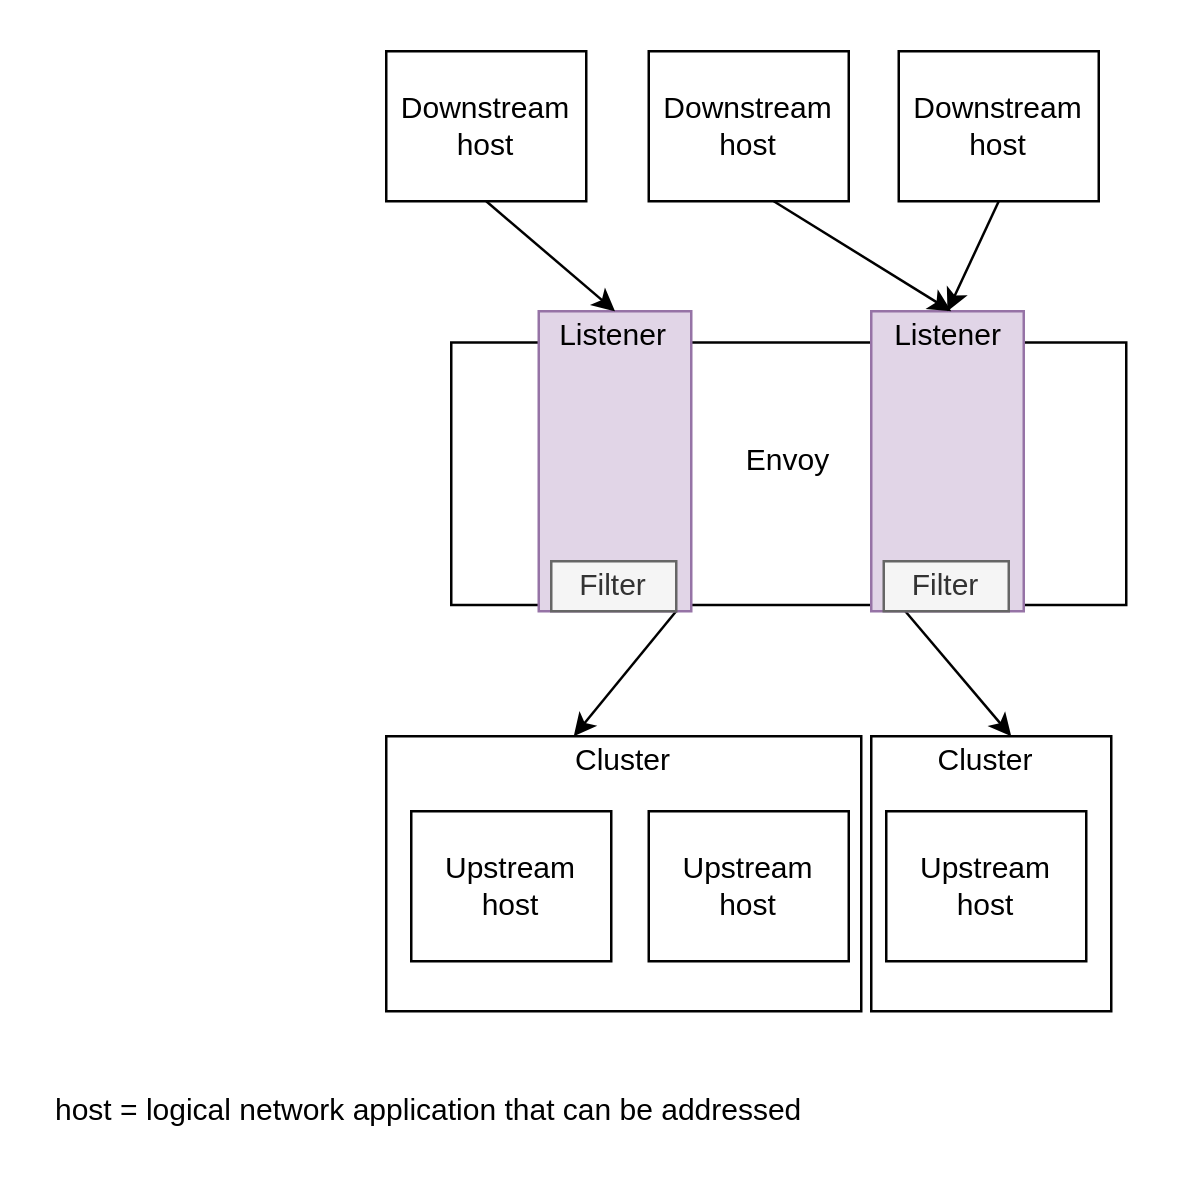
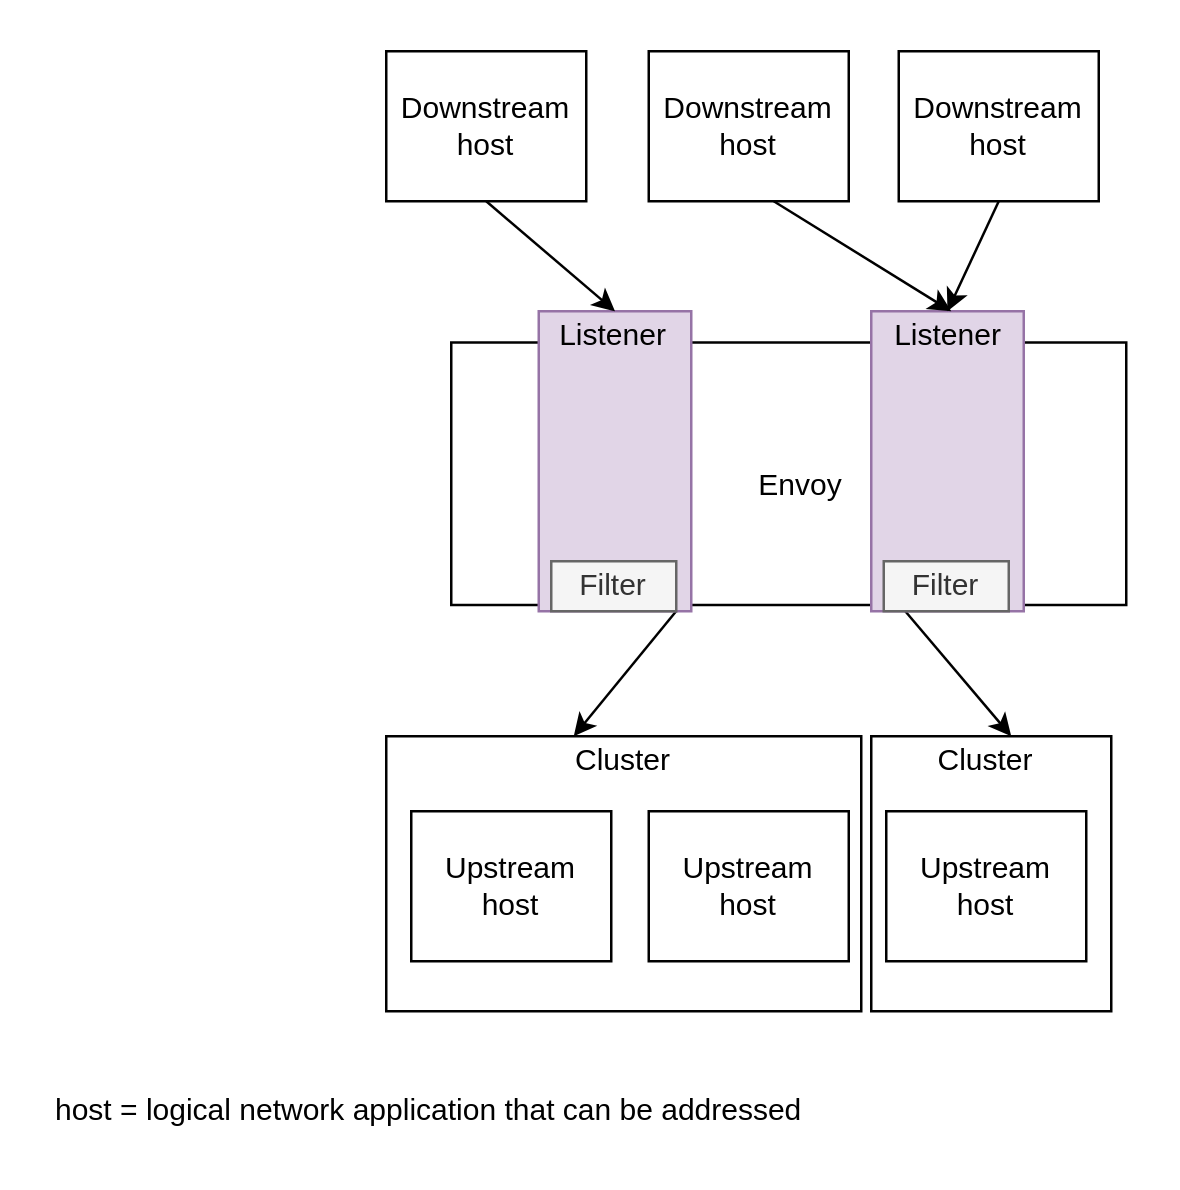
node "Envoy": moved (789, 461) -> (801, 486)
